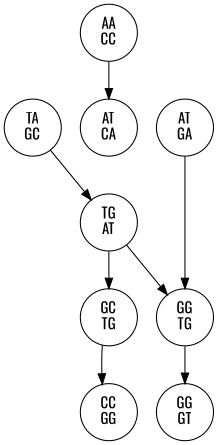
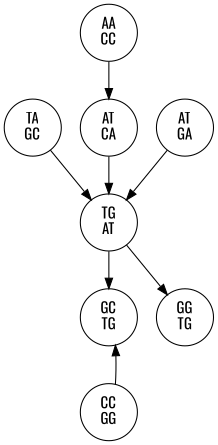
edge "AT CA" -> "TG AT": added
edge "AT GA" -> "GG TG": now "AT GA" -> "TG AT"
edge "GC TG" -> "CC GG": reversed
node "GG GT": removed
